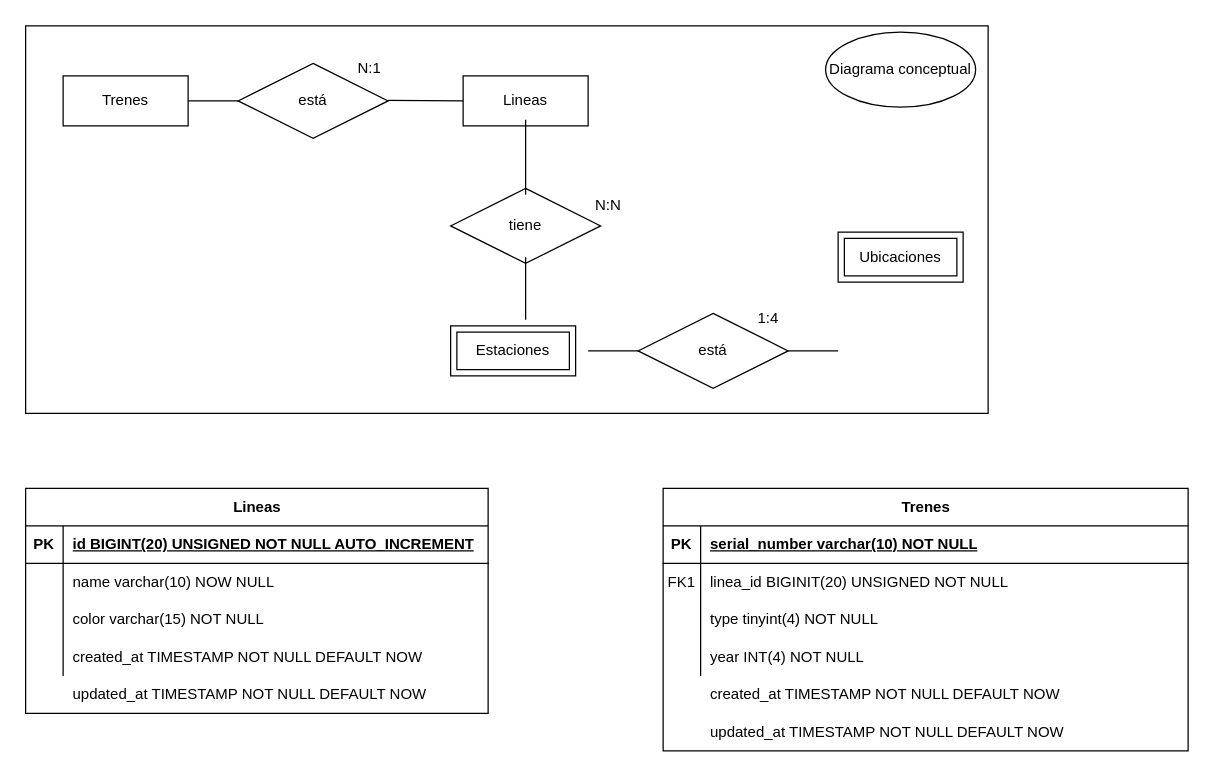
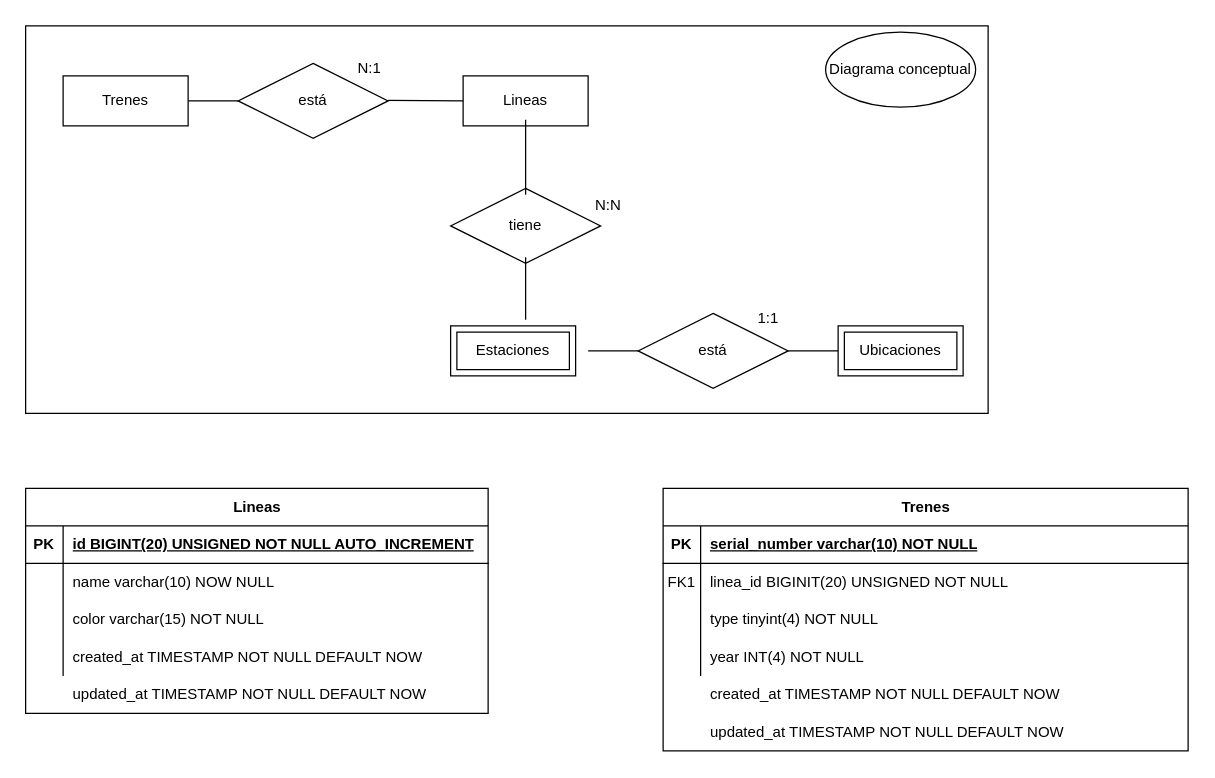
node "Ubicaciones": moved (901, 257) -> (901, 351)
node "1:4": label "1:4" -> "1:1"
